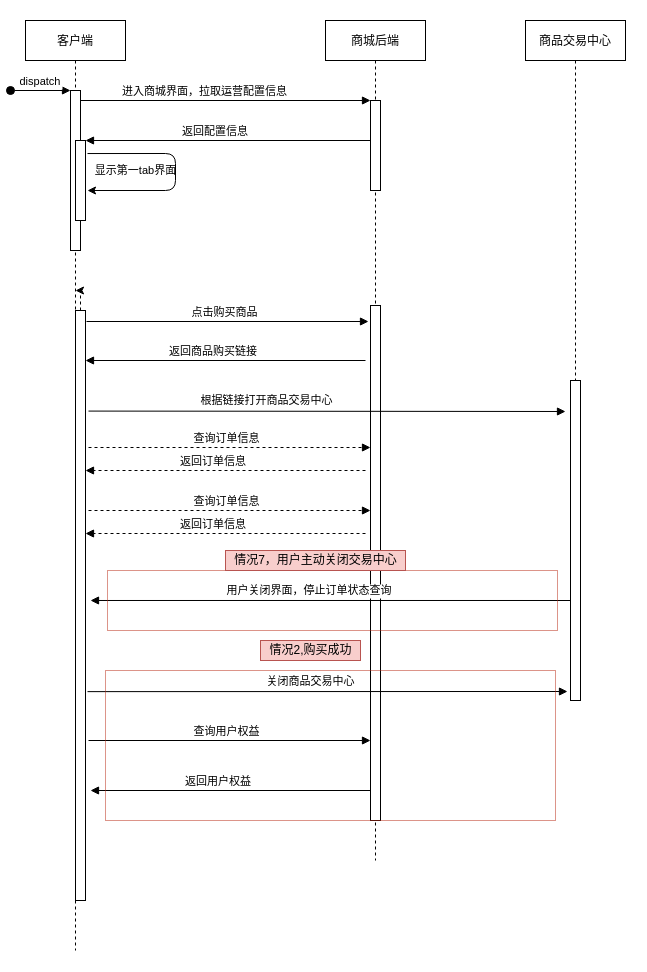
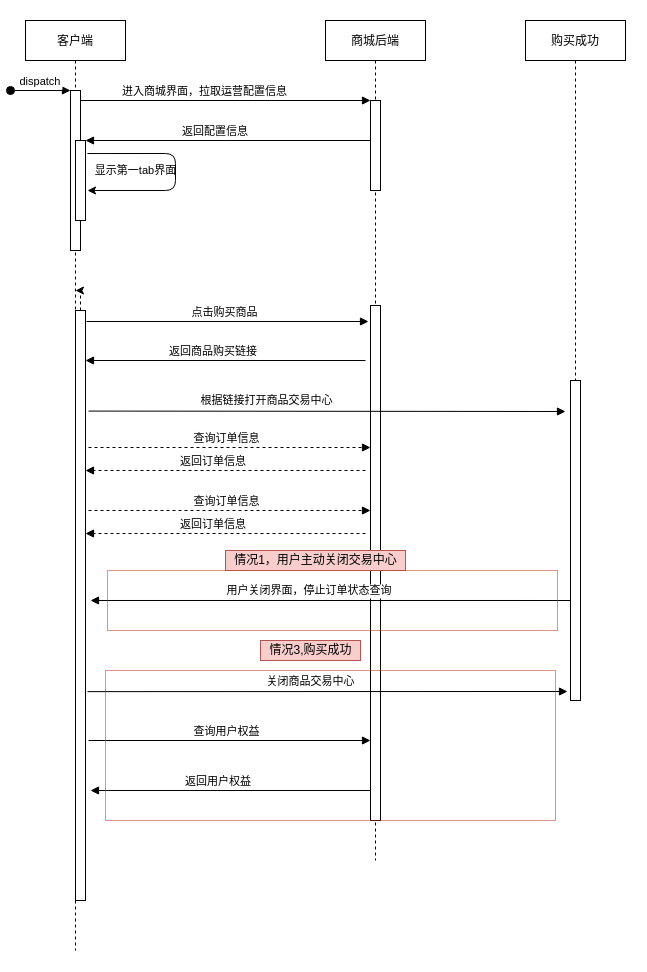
node "商品交易中心": label "商品交易中心" -> "购买成功"
node "情况7，用户主动关闭交易中心": label "情况7，用户主动关闭交易中心" -> "情况1，用户主动关闭交易中心"
node "情况2,购买成功": label "情况2,购买成功" -> "情况3,购买成功"
